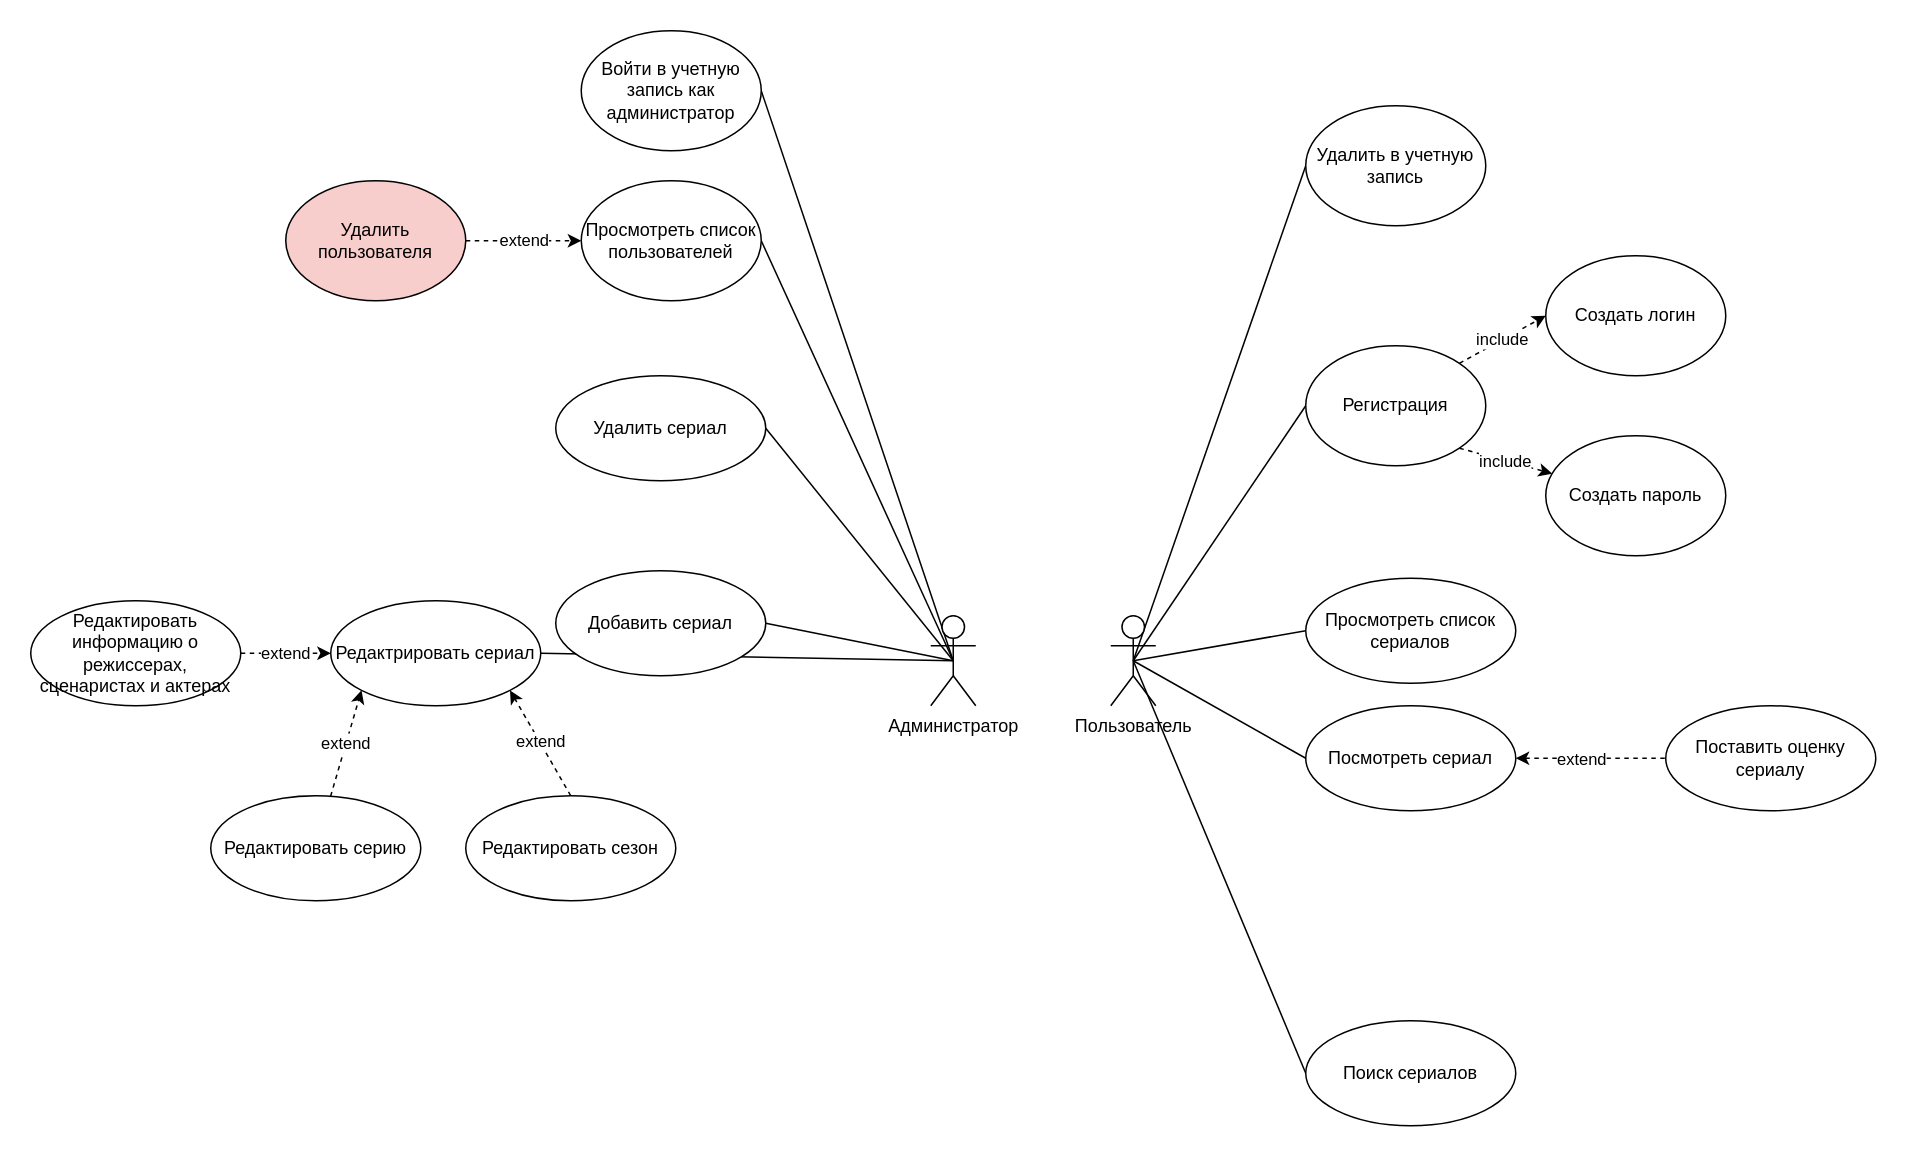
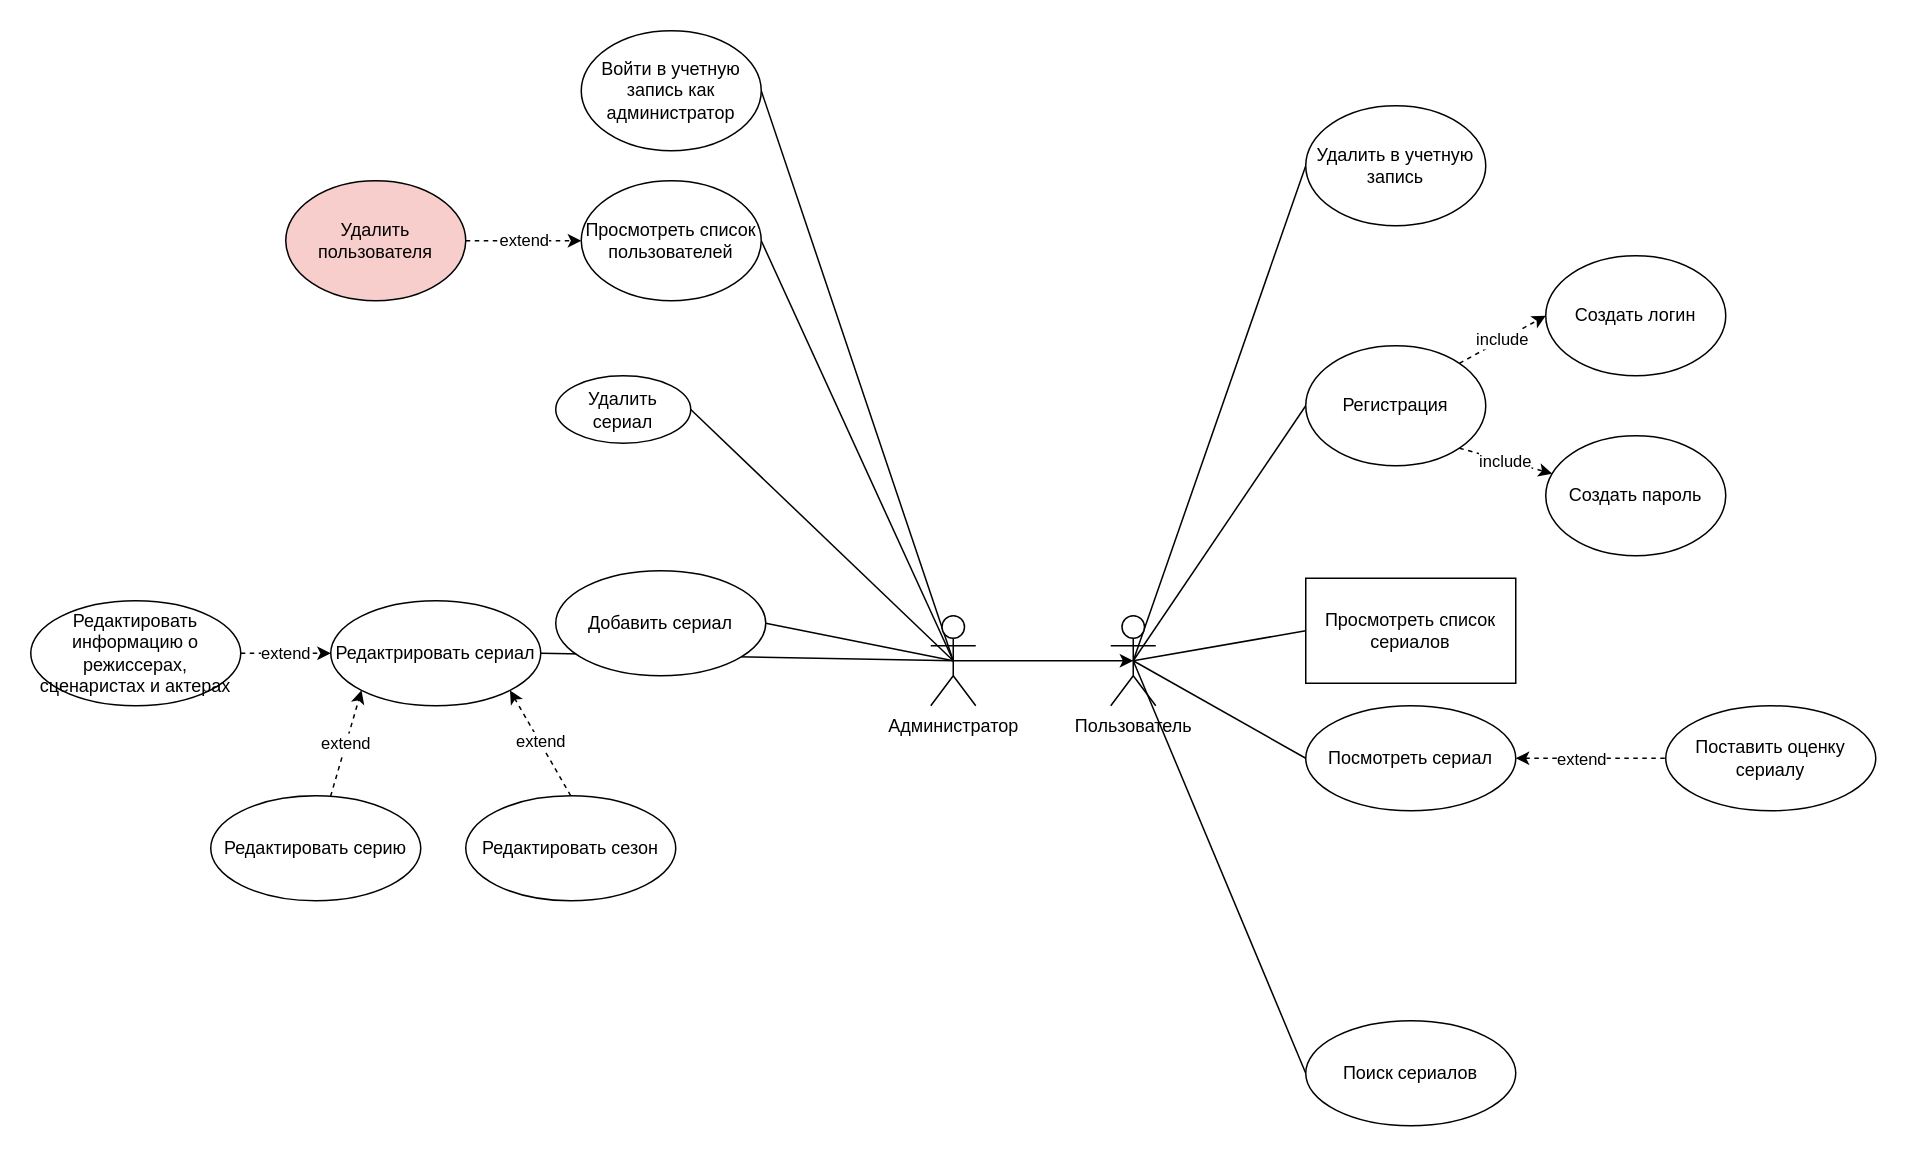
node "Удалить сериал": size 210x105 -> 135x68
node "Просмотреть список сериалов": shape ellipse -> rectangle
edge "Администратор" -> "Пользователь": added
